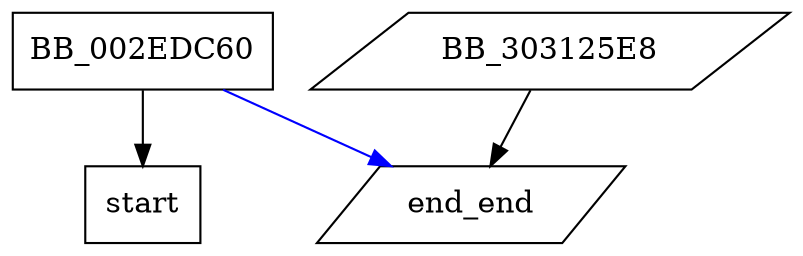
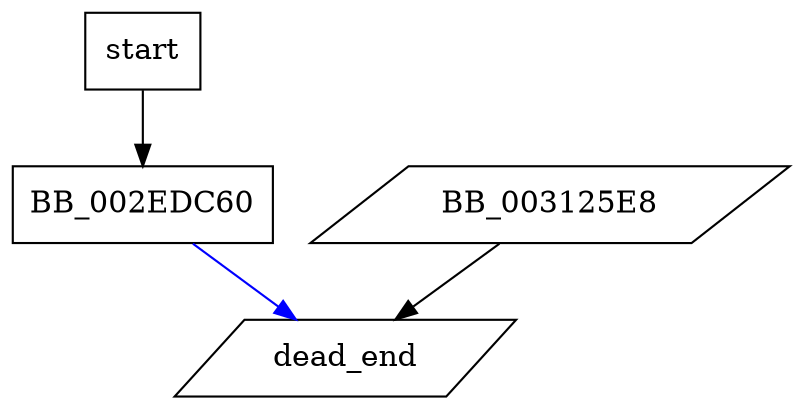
node "BB_303125E8": label "BB_303125E8" -> "BB_003125E8"
edge "BB_002EDC60" -> "start": reversed
node "end_end": label "end_end" -> "dead_end"
